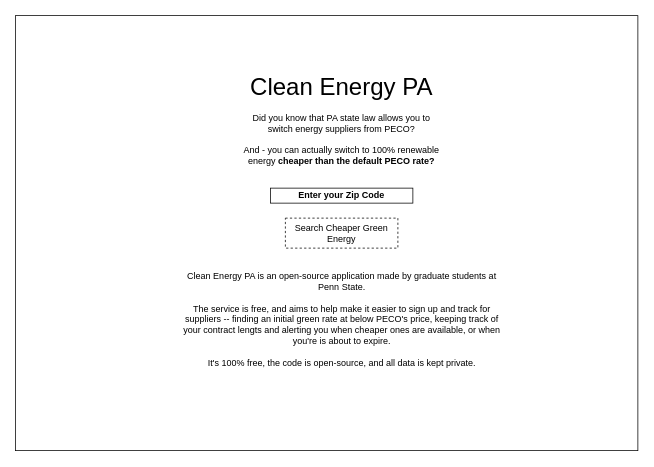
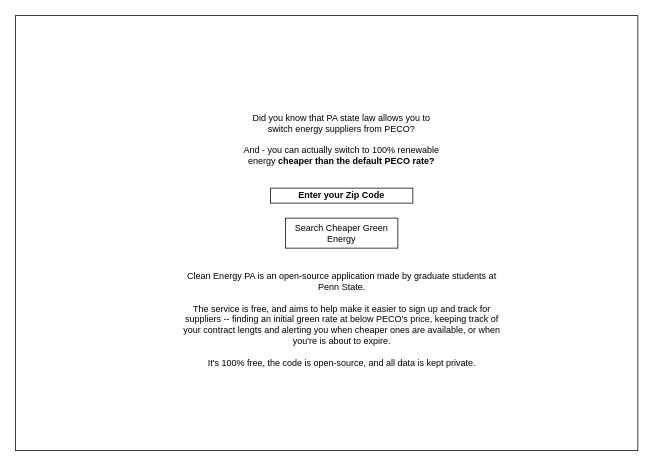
node "Clean Energy PA": removed
node "Search Cheaper Green Energy": style dashed -> solid
